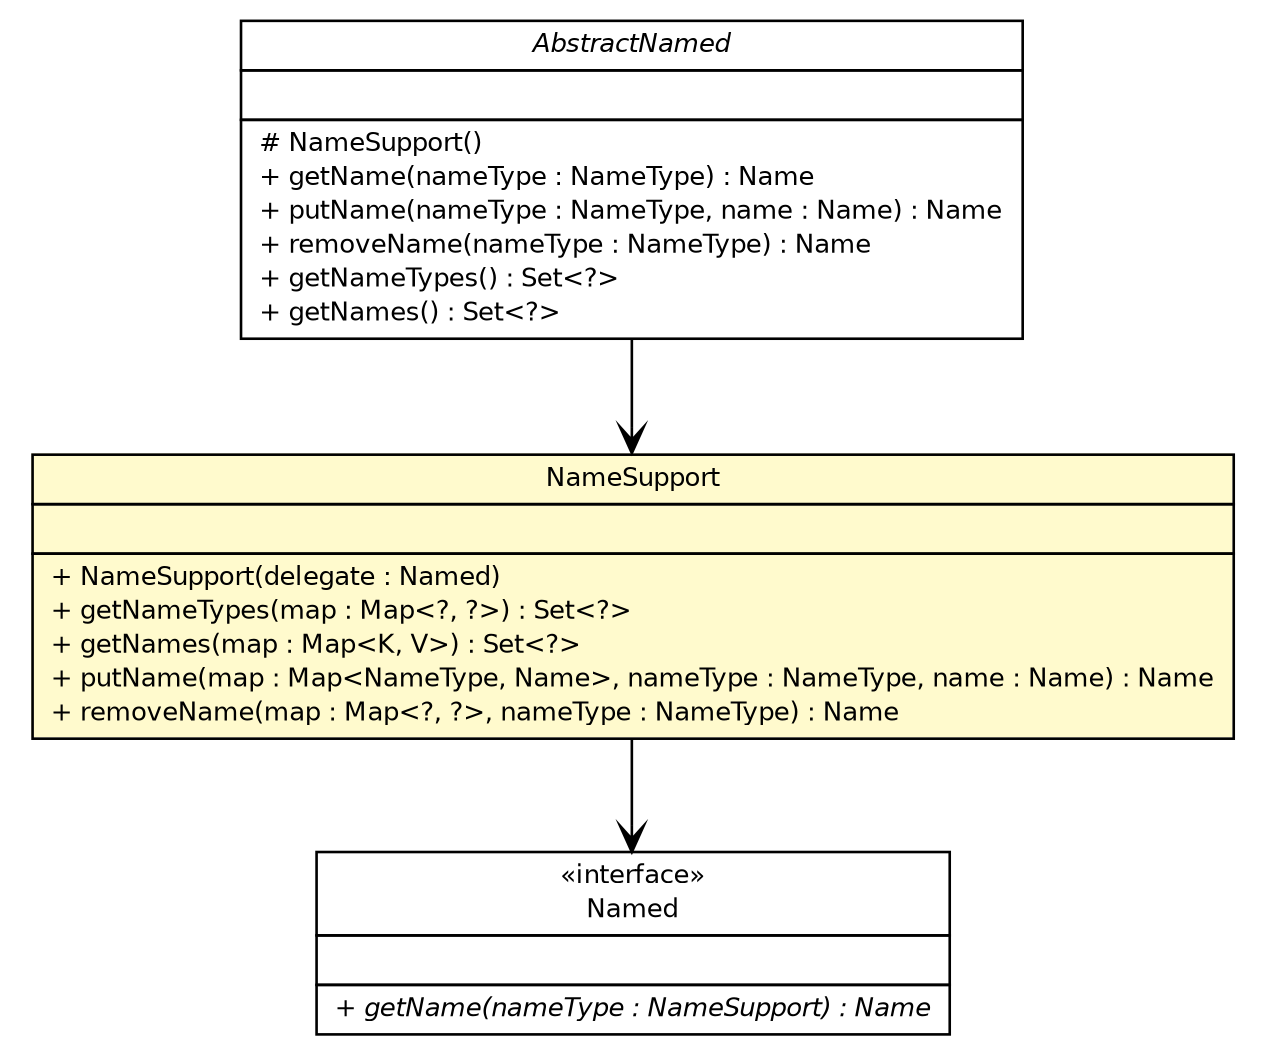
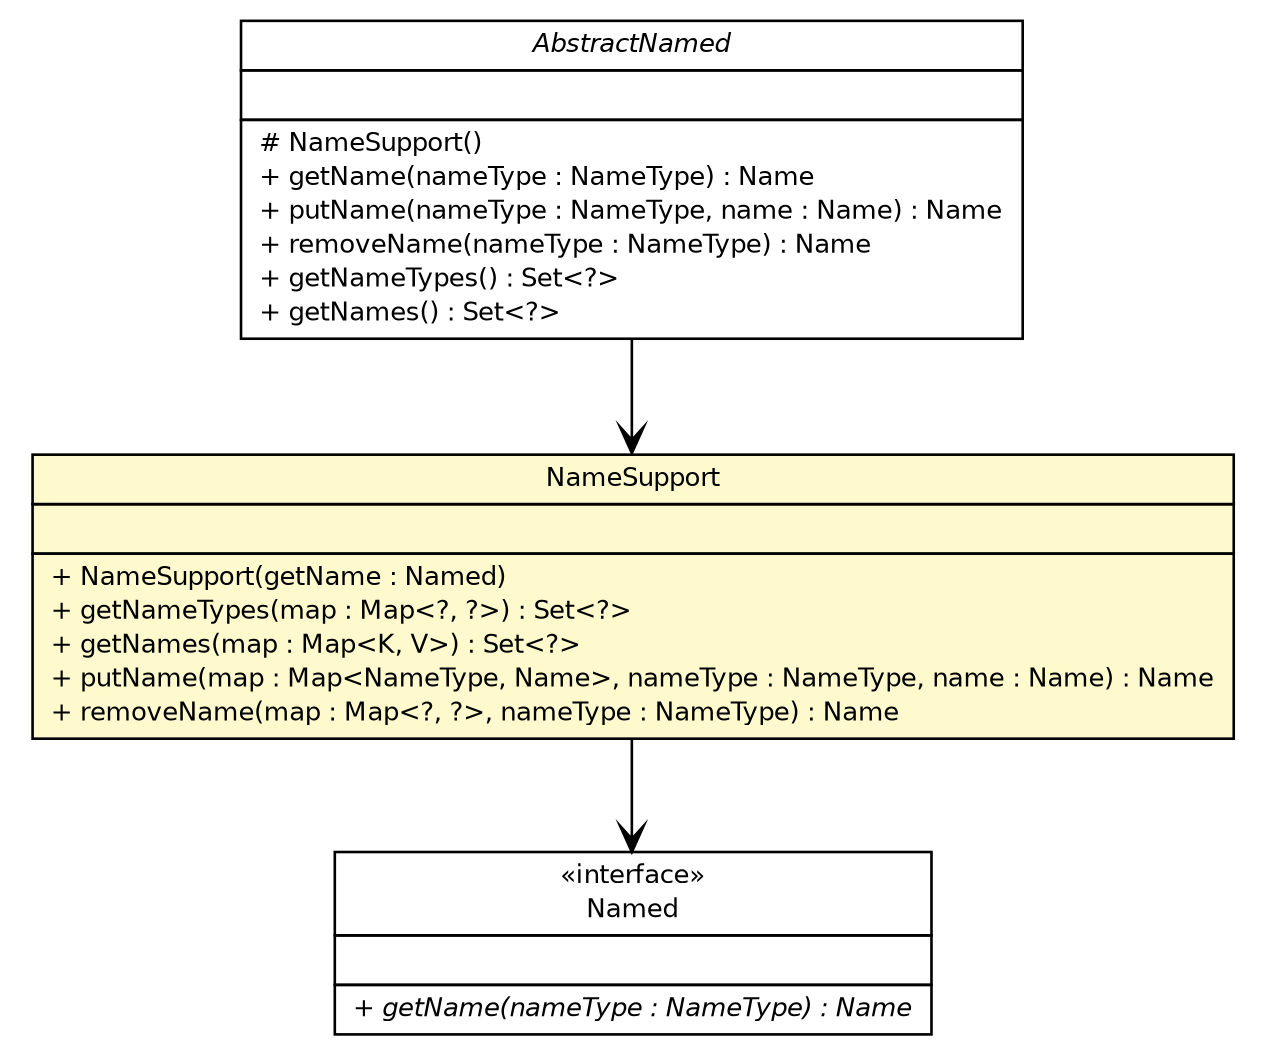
node "NameSupport": text "+ NameSupport(delegate : Named)" -> "+ NameSupport(getName : Named)"
node "Named": text "+ getName(nameType : NameSupport) : Name" -> "+ getName(nameType : NameType) : Name"
